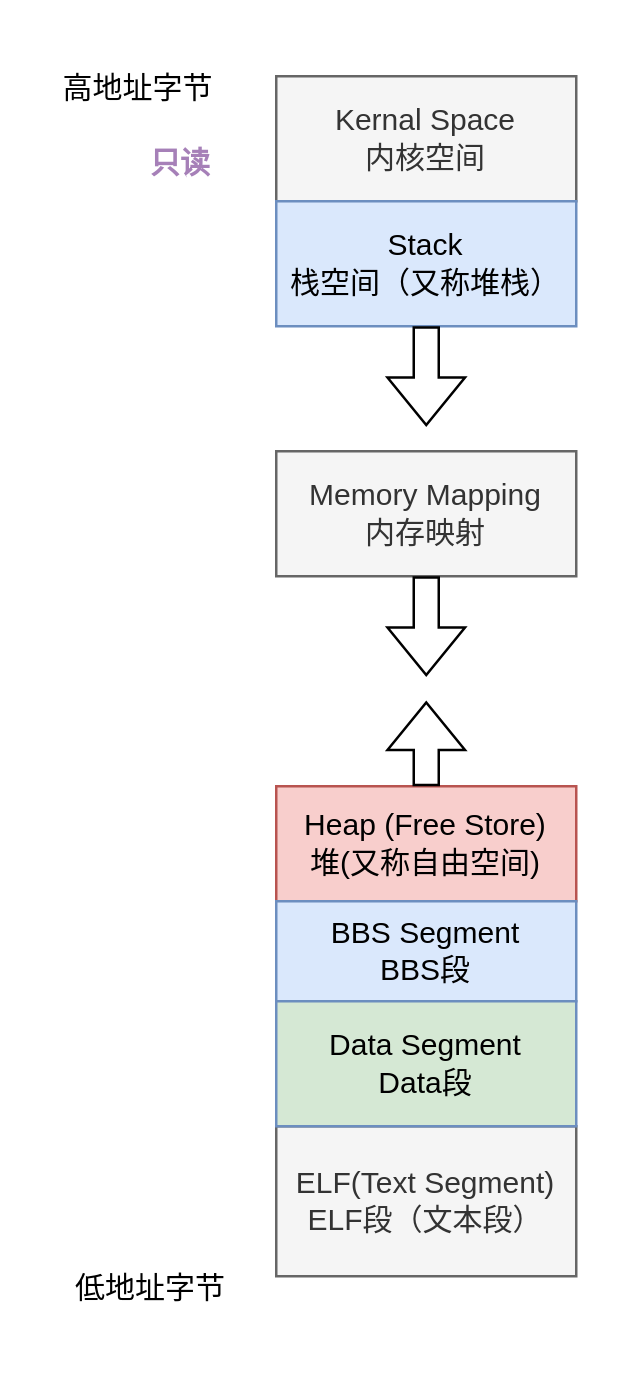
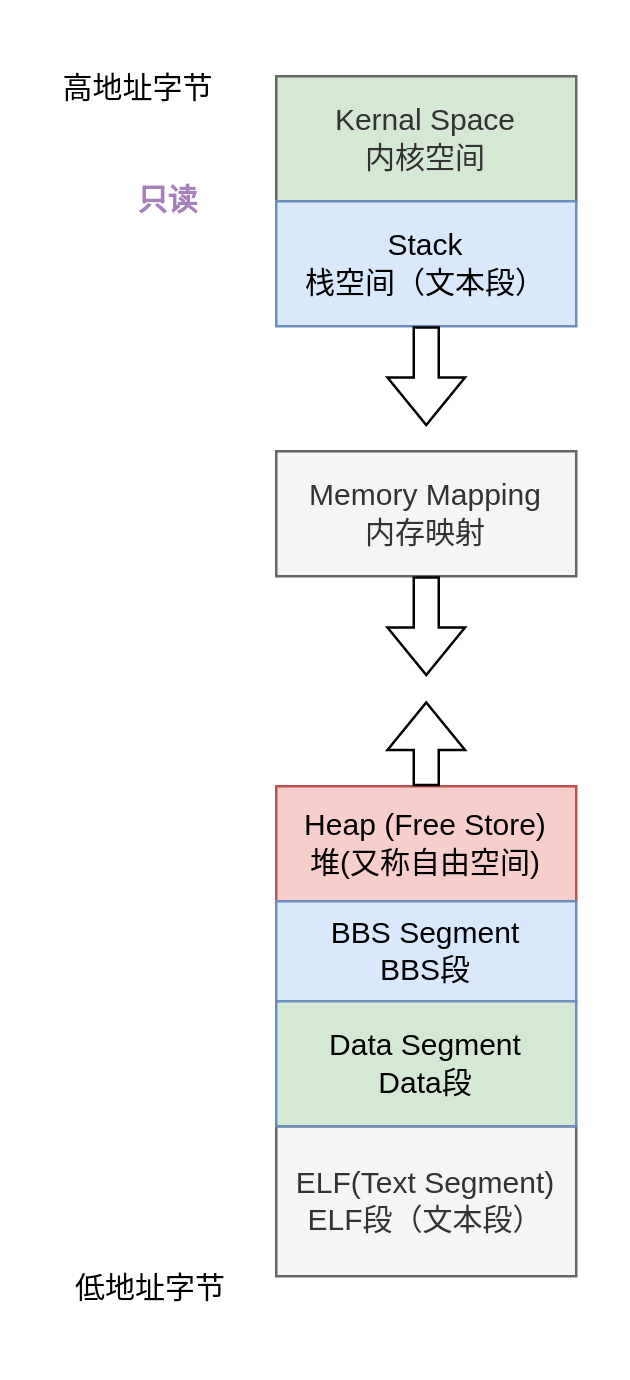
node "Kernal Space 内核空间": fillcolor #f5f5f5 -> #d5e8d4
node "只读": moved (181, 164) -> (169, 201)
node "Stack 栈空间（又称堆栈）": label "Stack 栈空间（又称堆栈）" -> "Stack 栈空间（文本段）"
